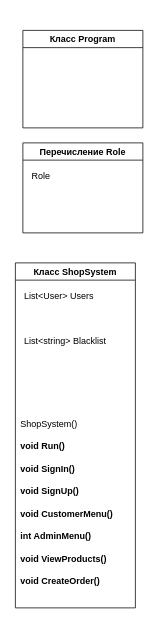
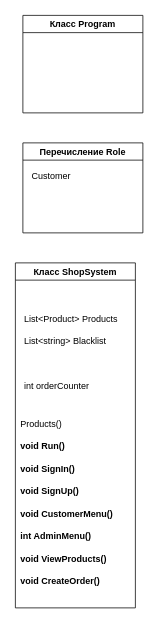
node "Класс Program": moved (83, 79) -> (83, 64)
node "Role": label "Role" -> "Customer"
node "List<User> Users": removed
node "List<Product> Products": added
node "int orderCounter": added
node "ShopSystem()": label "ShopSystem()" -> "Products()"
